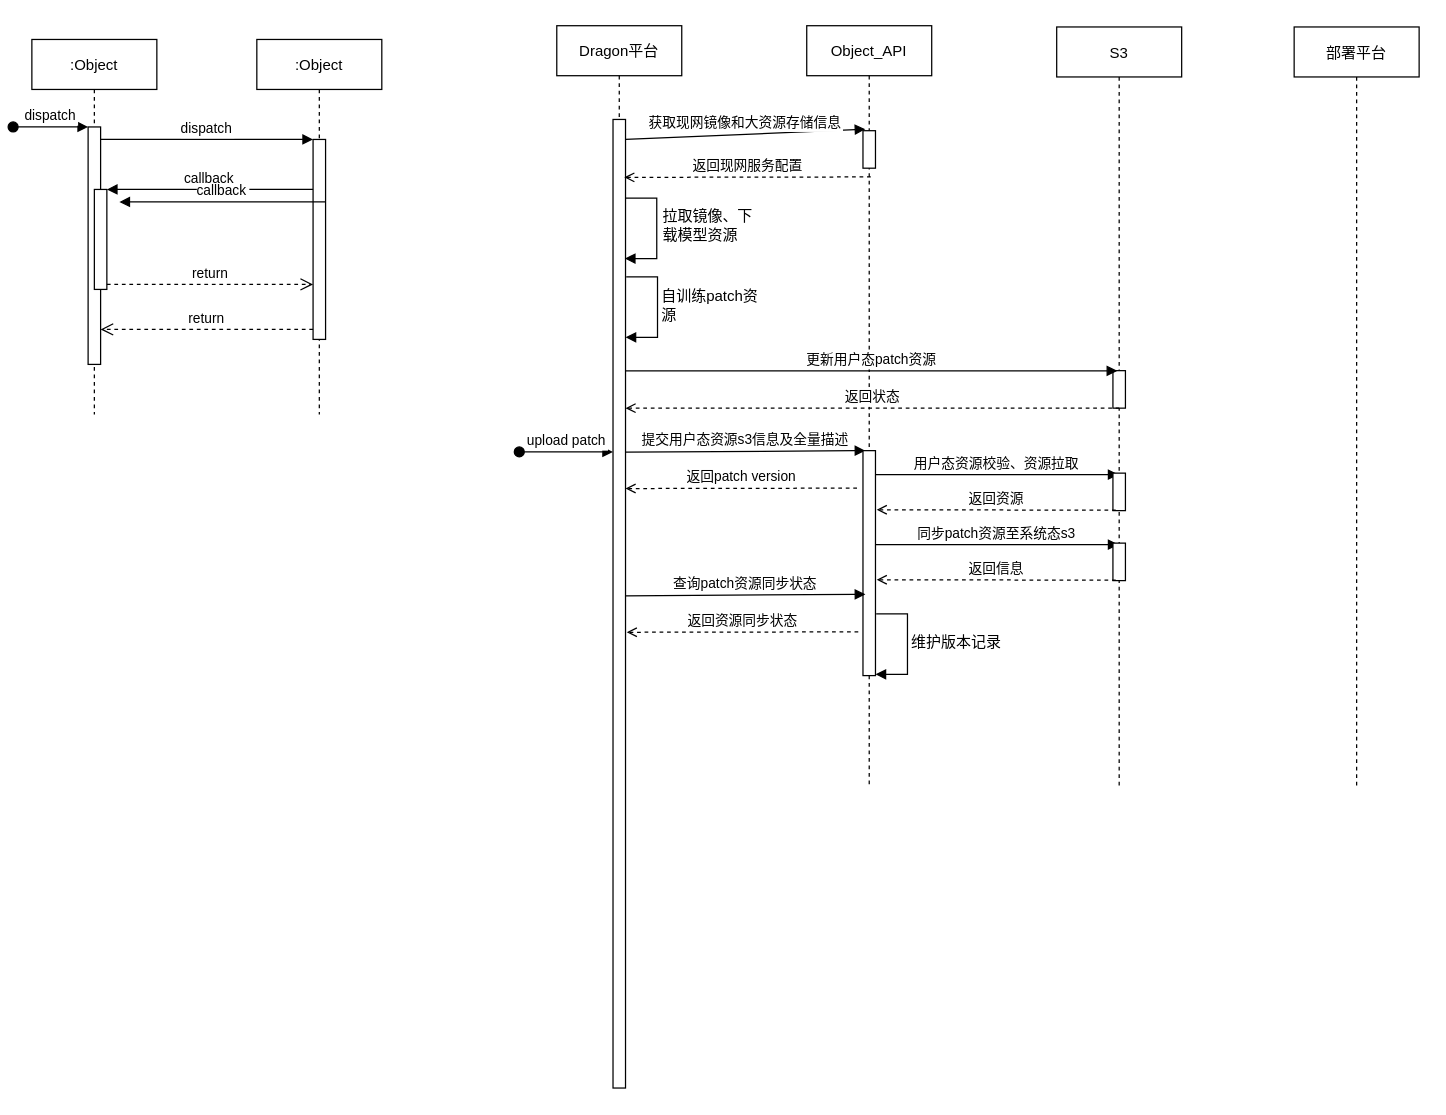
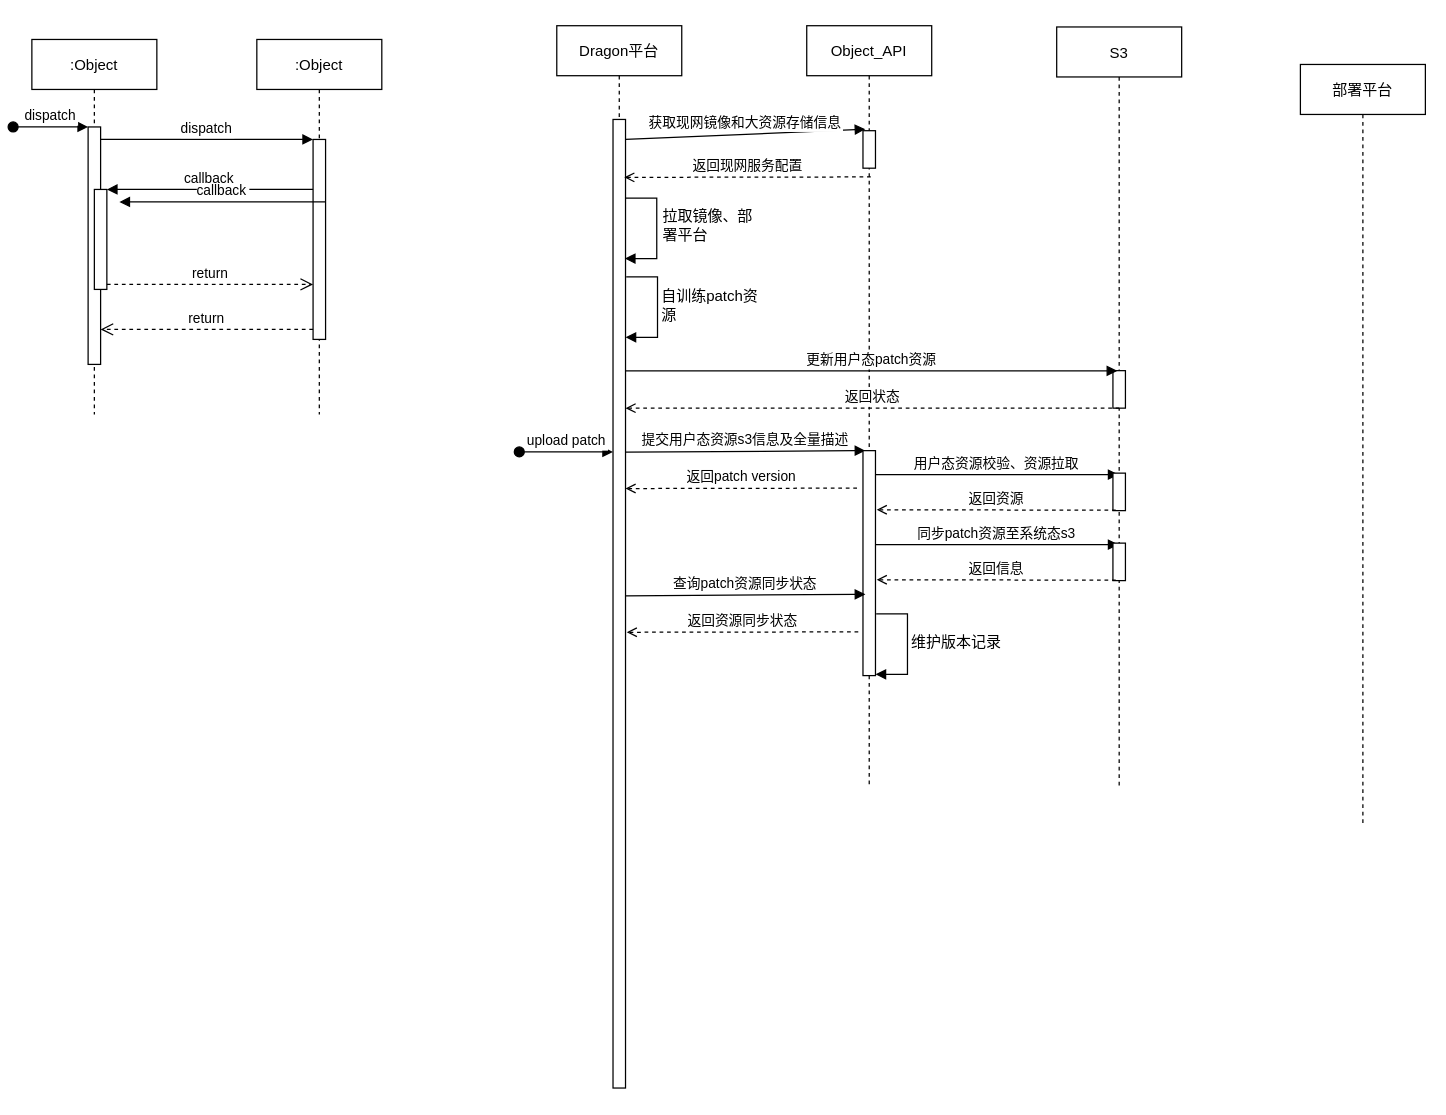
node "拉取镜像、下载模型资源": label "拉取镜像、下载模型资源" -> "拉取镜像、部署平台"
node "部署平台": moved (1357, 408) -> (1363, 446)
